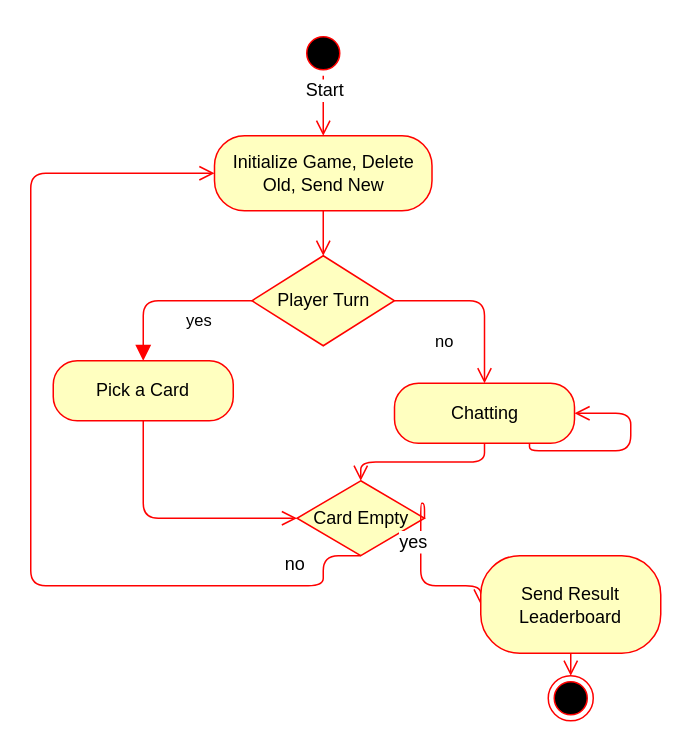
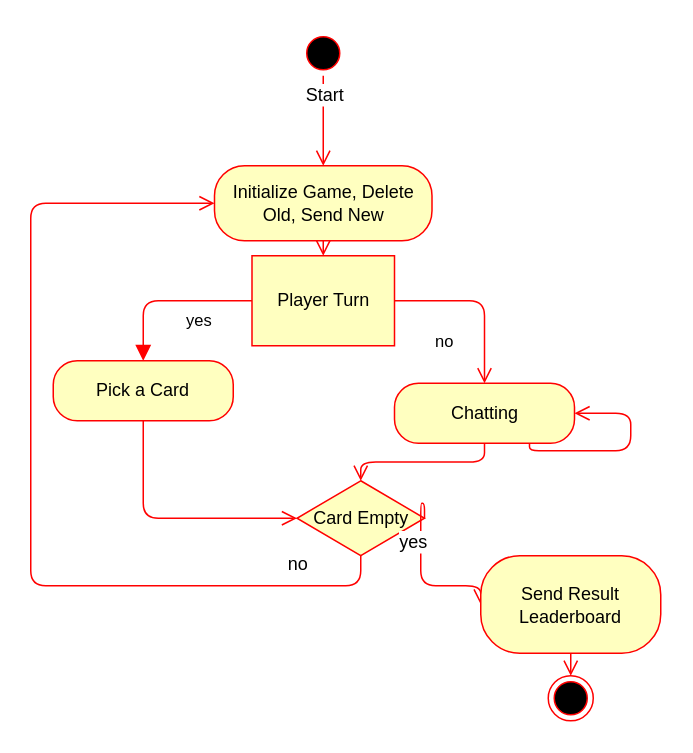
node "Initialize Game, Delete Old, Send New": moved (323, 173) -> (323, 203)
node "Player Turn": shape diamond -> rectangle
